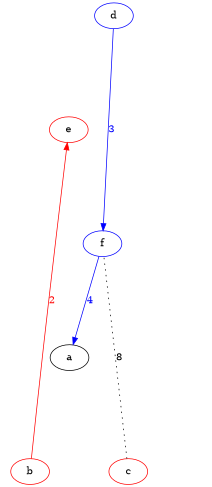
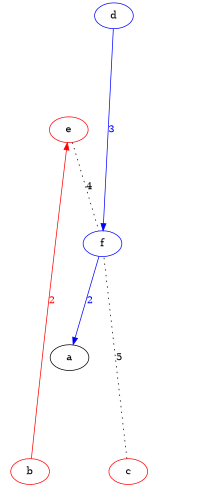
edge "e" -- "f": added, label "4"
edge "f" -> "a": label "4" -> "2"
edge "f" -- "c": label "8" -> "5"
